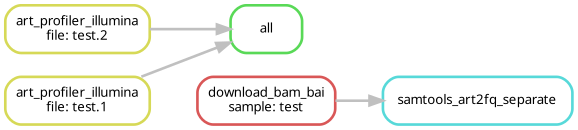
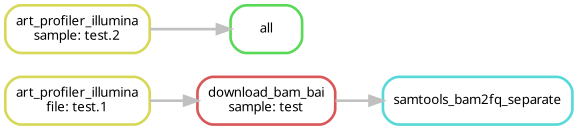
node "art_profiler_illumina file: test.2": label "art_profiler_illumina file: test.2" -> "art_profiler_illumina sample: test.2"
edge "art_profiler_illumina file: test.1" -> "all": now "art_profiler_illumina file: test.1" -> "download_bam_bai sample: test"
node "samtools_art2fq_separate": label "samtools_art2fq_separate" -> "samtools_bam2fq_separate"
